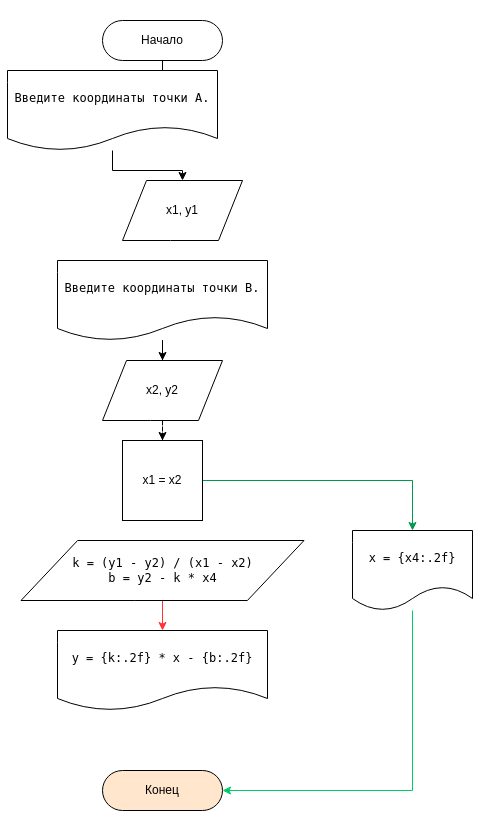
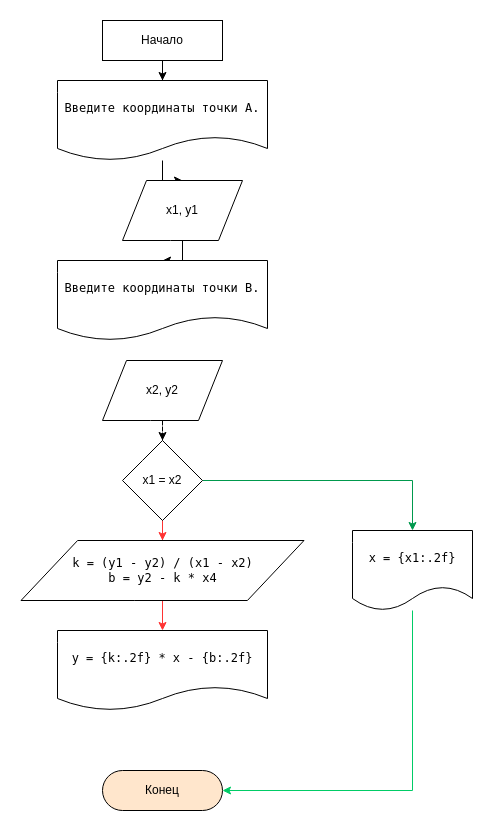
node "Начало": shape rounded rectangle -> rectangle
node "Введите координаты точки А.": moved (113, 111) -> (163, 121)
edge "x1, y1" -> "Введите координаты точки B.": added
edge "Введите координаты точки B." -> "x2, y2": removed
node "x1 = x2": shape rounded rectangle -> diamond
edge "x1 = x2" -> "k = (y1 - y2) / (x1 - x2) b = y2 - k * x4": added
node "x = {x4:.2f}": label "x = {x4:.2f}" -> "x = {x1:.2f}"
